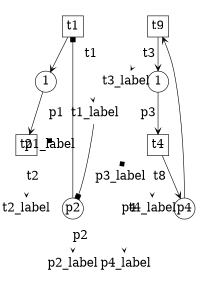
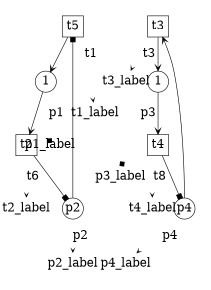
node "t1": label "t1" -> "t5"
node "t9": label "t9" -> "t3"
edge "t1_label" -> "p2": now "t2" -> "p2"
edge "t4" -> "p4": arrowhead vee -> box
edge "t2" -> "t2_label": label "t2" -> "t6"
edge "p3_label" -> "p4_label": now "p4" -> "p4_label"
